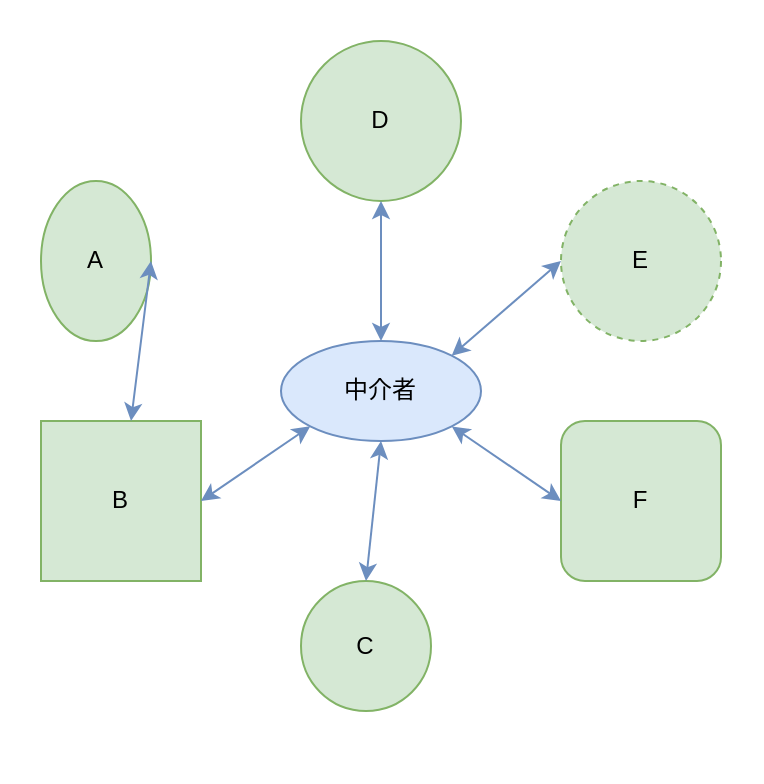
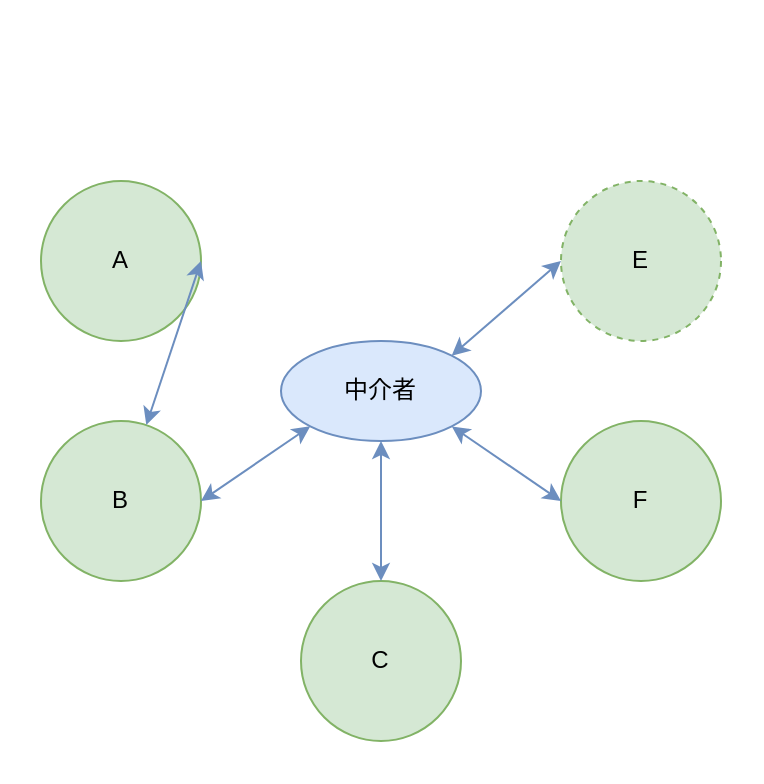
node "D": removed
node "A": size 110x160 -> 160x160
edge "D" -- "中介者": removed
node "B": shape rectangle -> ellipse
node "F": shape rounded rectangle -> ellipse
node "C": size 130x130 -> 160x160
